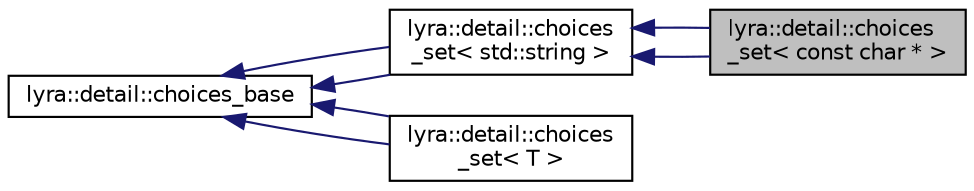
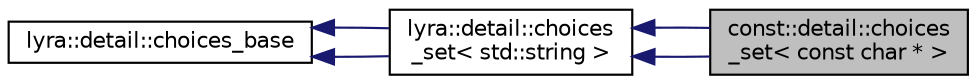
node "lyra::detail::choices _set< const char * >": label "lyra::detail::choices _set< const char * >" -> "const::detail::choices _set< const char * >"
node "lyra::detail::choices _set< T >": removed
